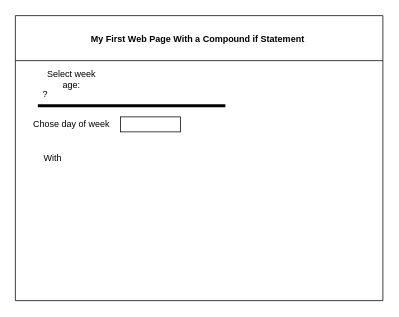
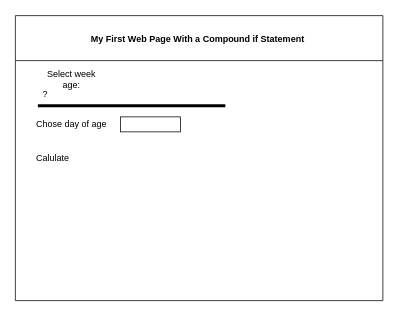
node "Chose day of week": label "Chose day of week" -> "Chose day of age"
node "With": label "With" -> "Calulate"
